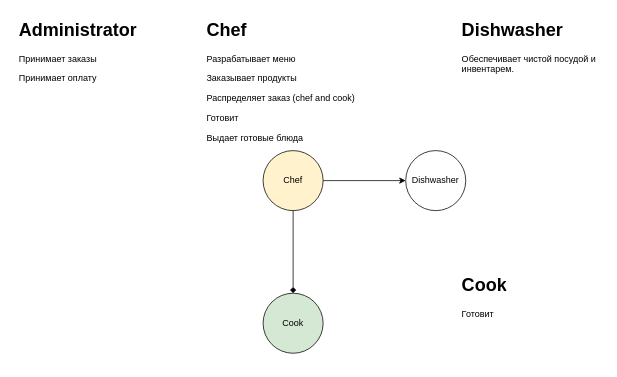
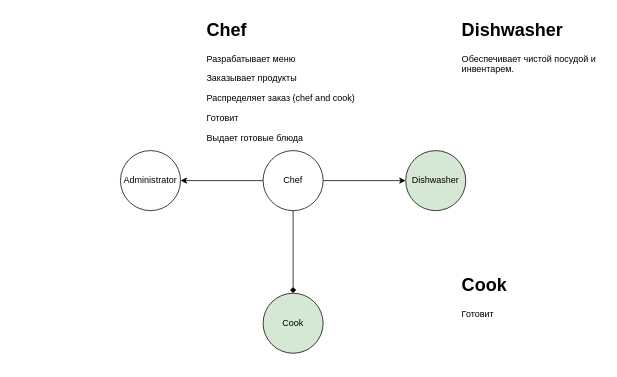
node "Administrator Принимает заказы Принимает оплату": removed
node "Administrator": added
edge "Chef" -> "Administrator": added
node "Chef": fillcolor #fff2cc -> #ffffff
node "Dishwasher": fillcolor #ffffff -> #d5e8d4
